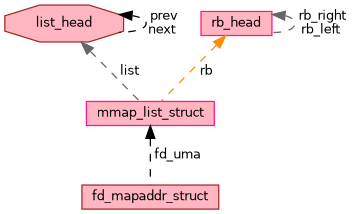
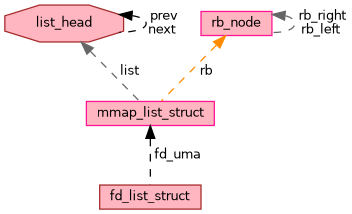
node "rb_head": label "rb_head" -> "rb_node"
node "fd_mapaddr_struct": label "fd_mapaddr_struct" -> "fd_list_struct"
